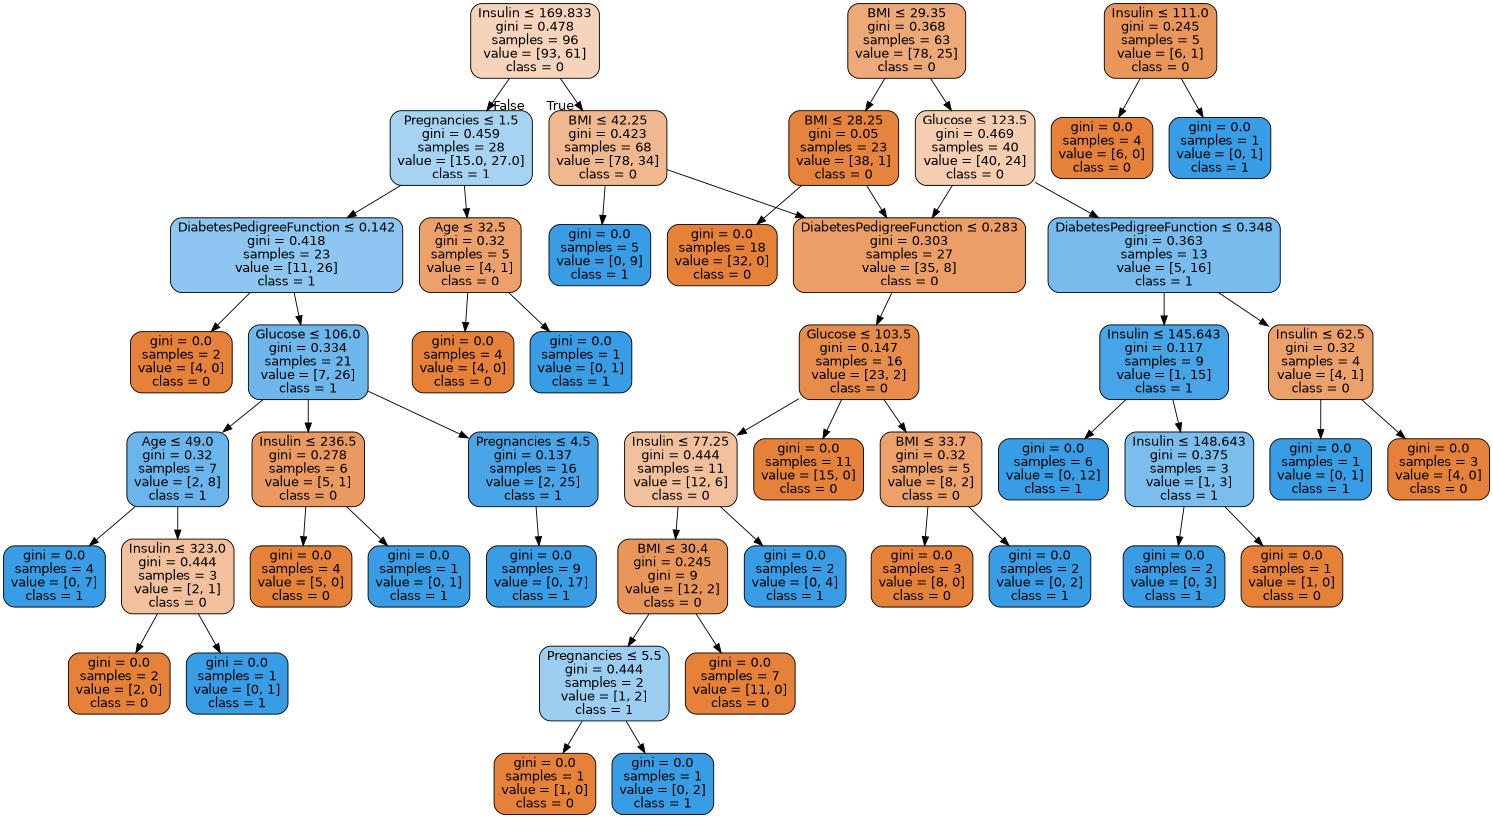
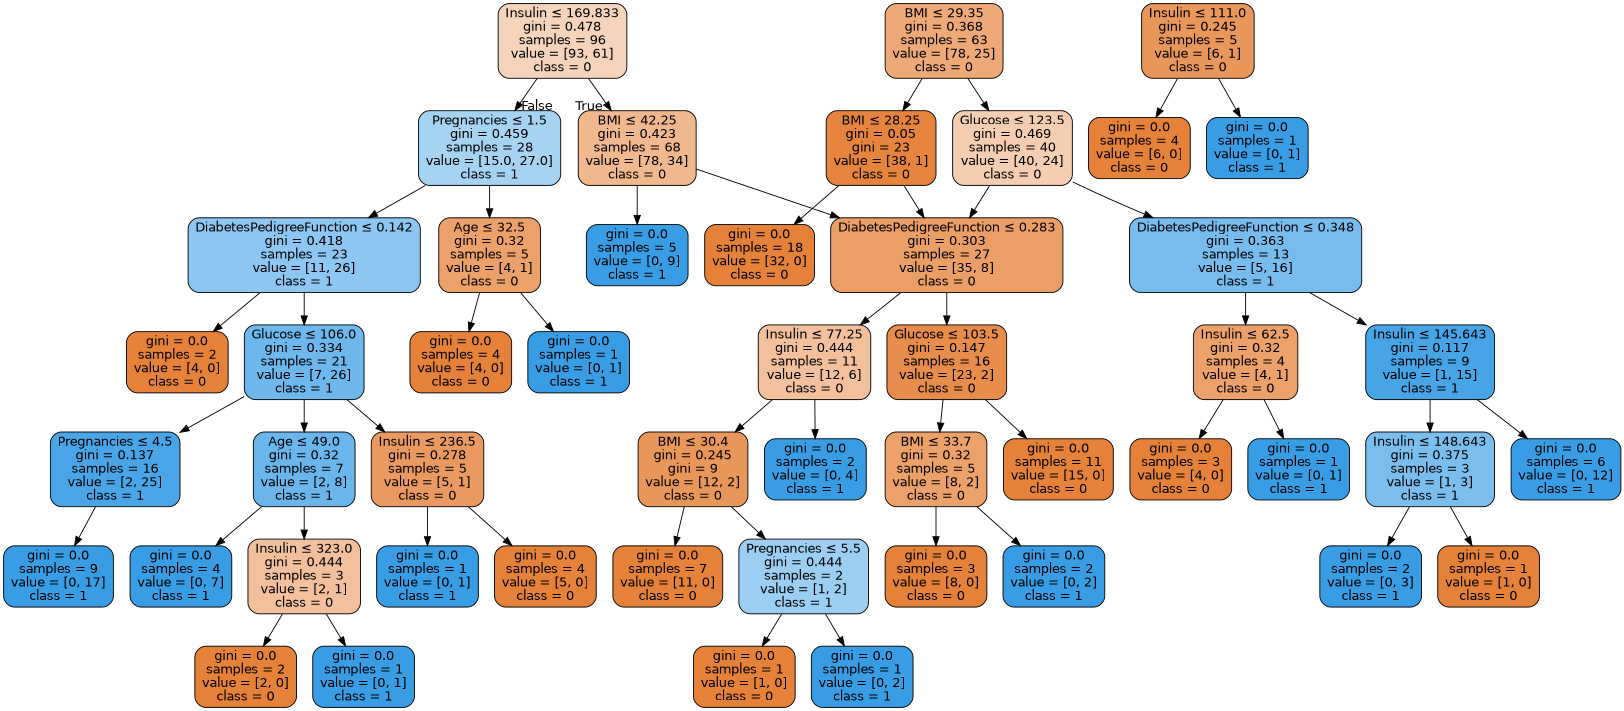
node "BMI ≤ 28.25": text "samples = 23" -> "gini = 23"
edge "Glucose ≤ 103.5" -> "Insulin ≤ 77.25": now "DiabetesPedigreeFunction ≤ 0.283" -> "Insulin ≤ 77.25"
node "Insulin ≤ 236.5": text "samples = 6" -> "samples = 5"
